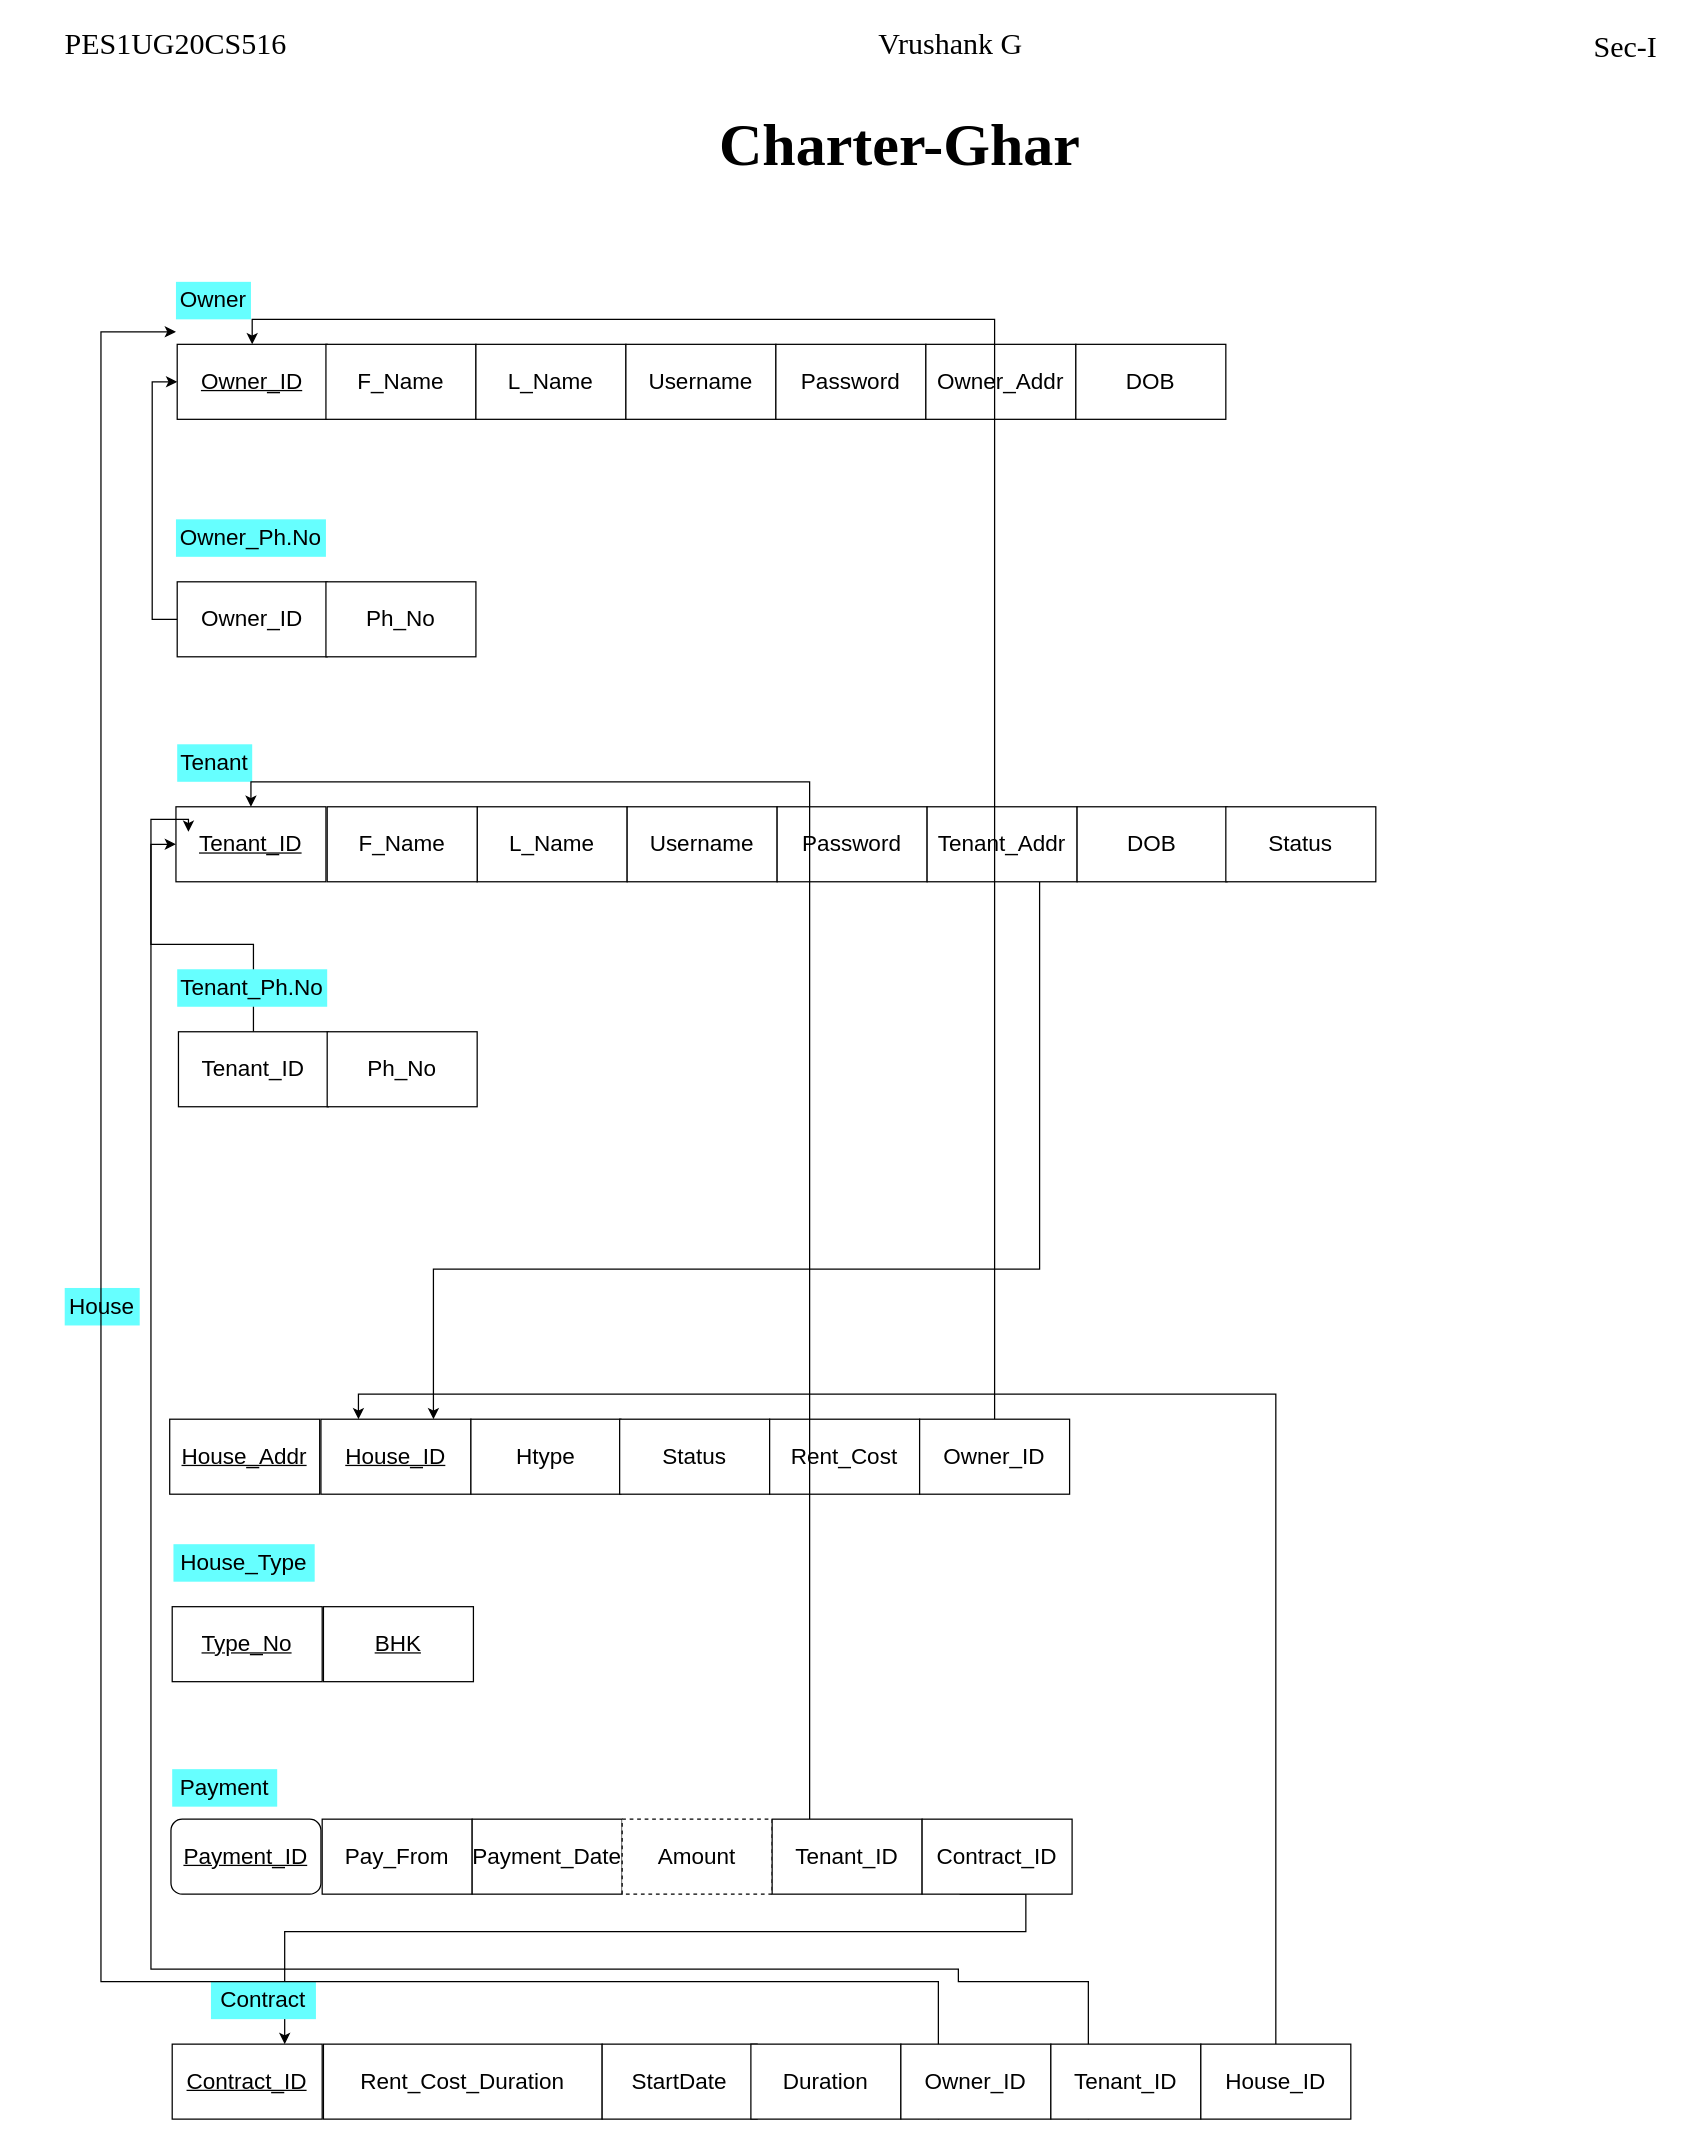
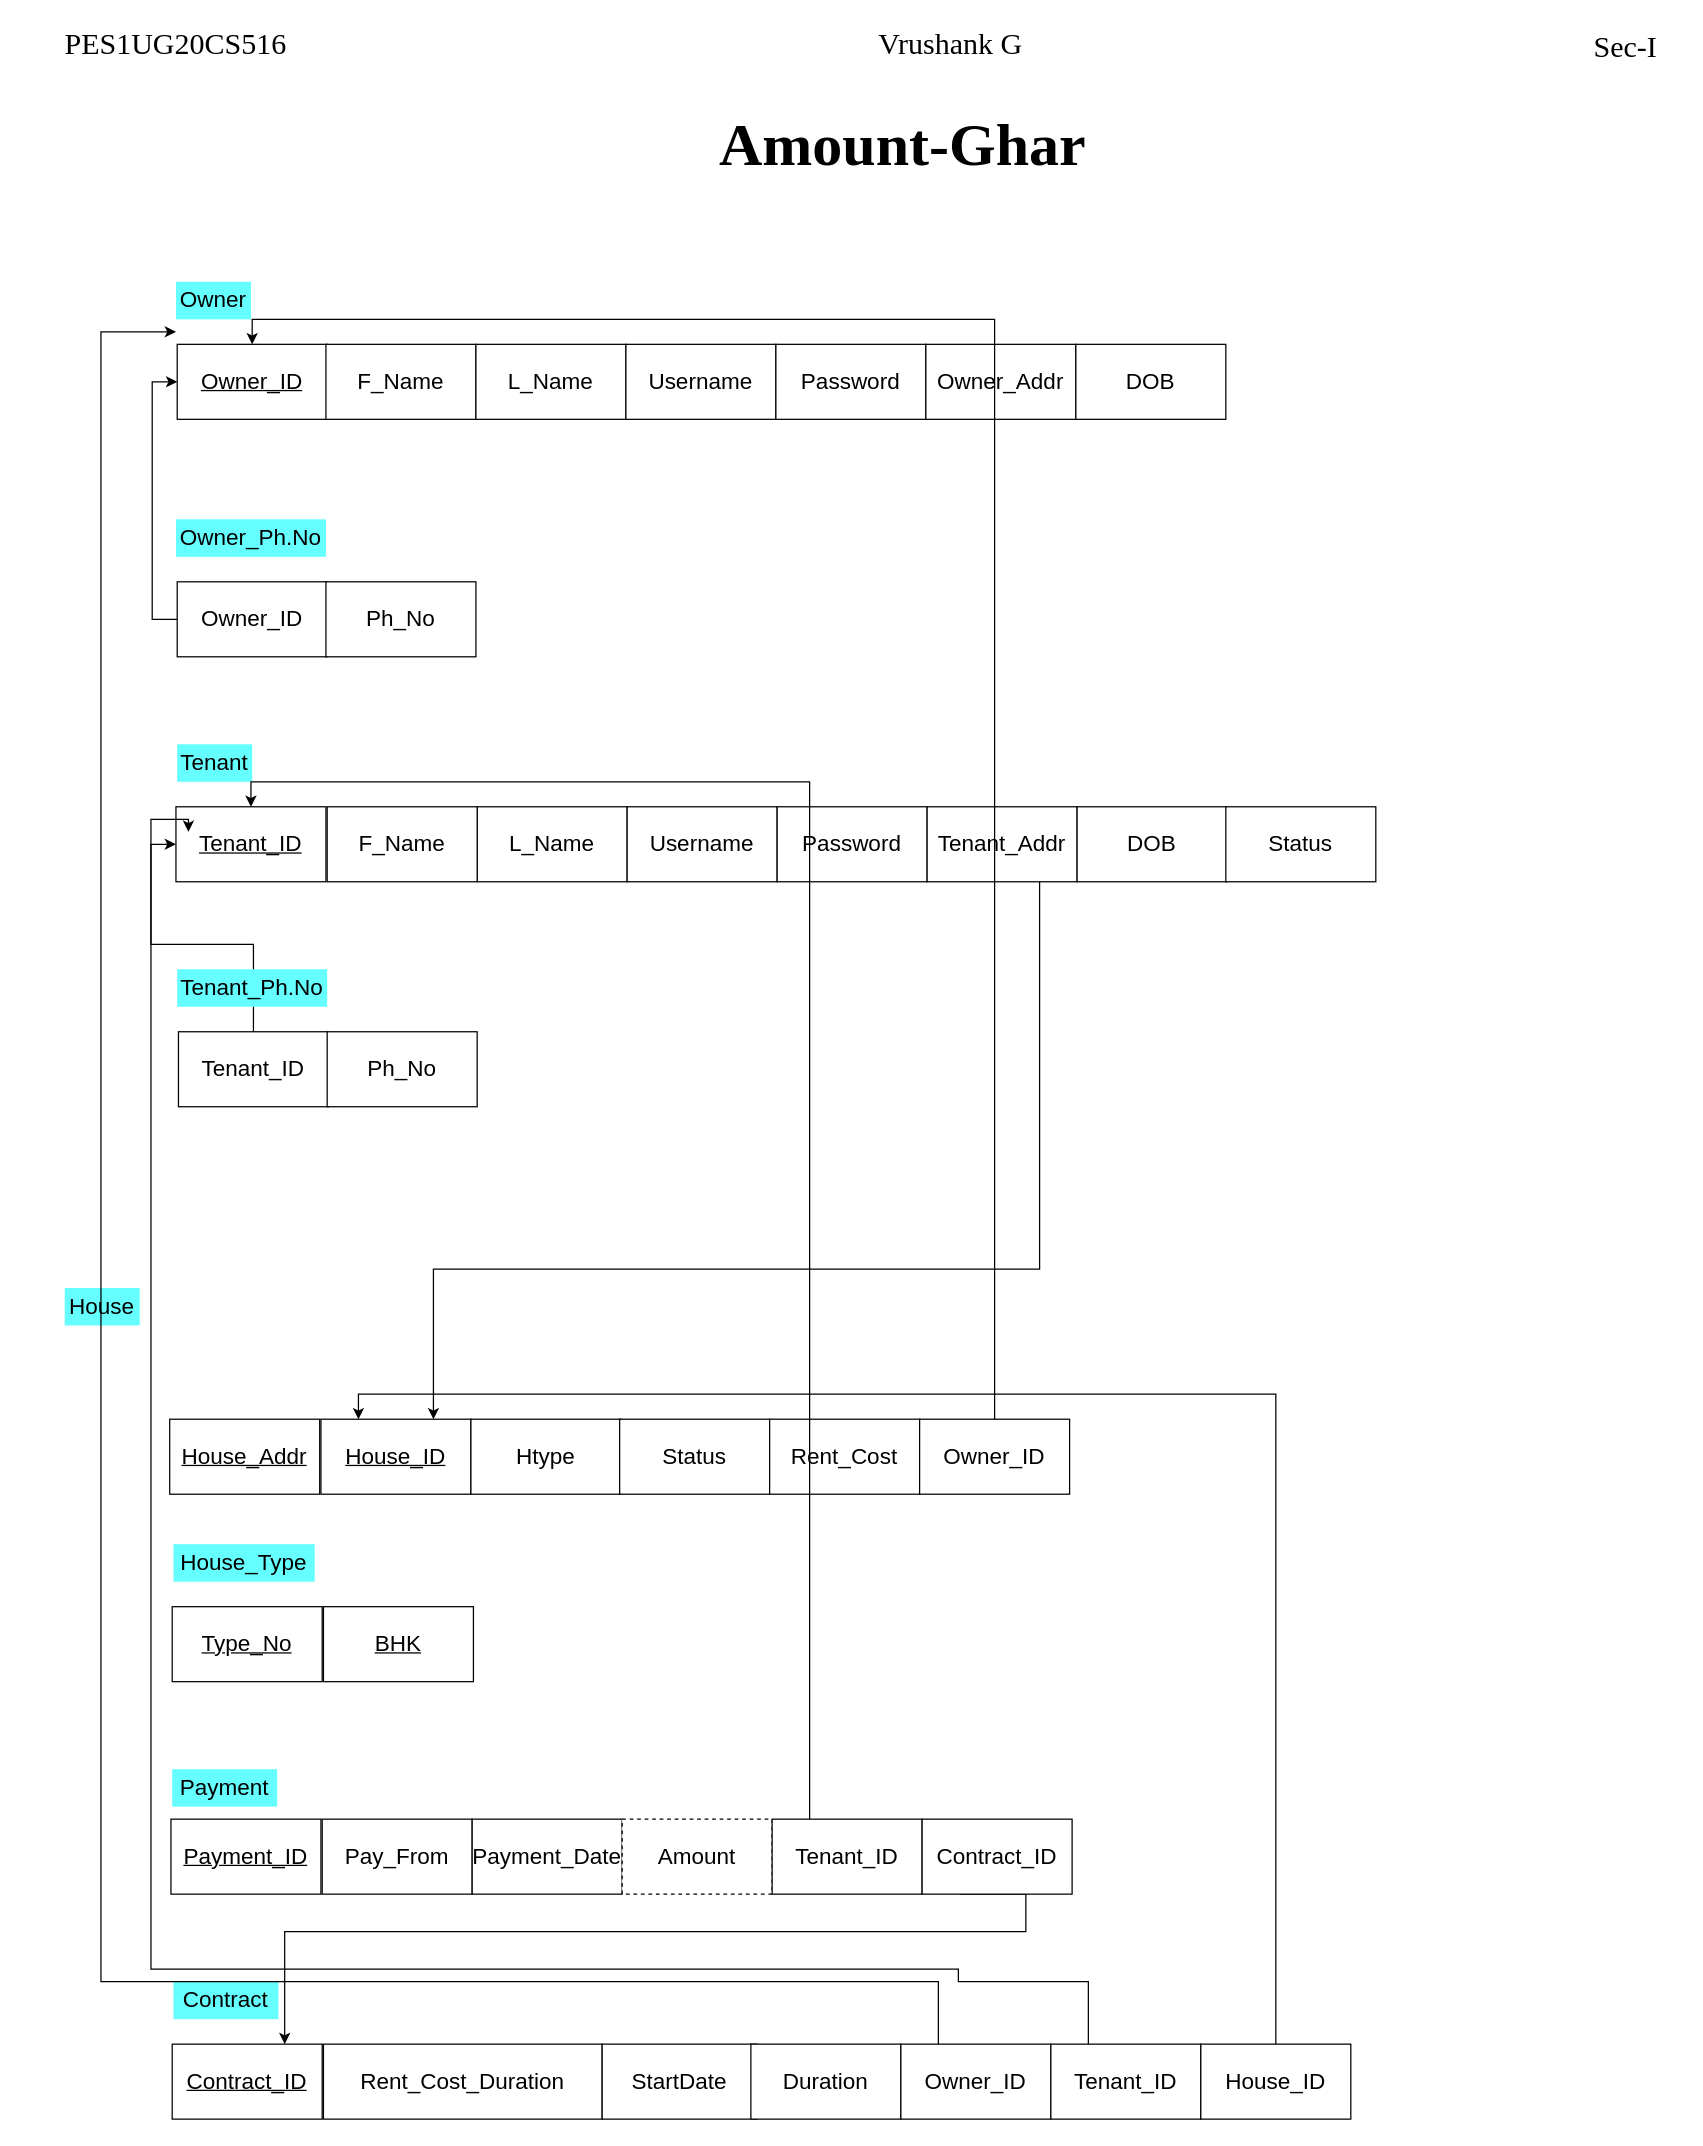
node "Charter-Ghar": label "Charter-Ghar" -> "Amount-Ghar"
node "Payment_ID": shape rounded rectangle -> rectangle
node "Contract": moved (263, 2001) -> (226, 2001)
